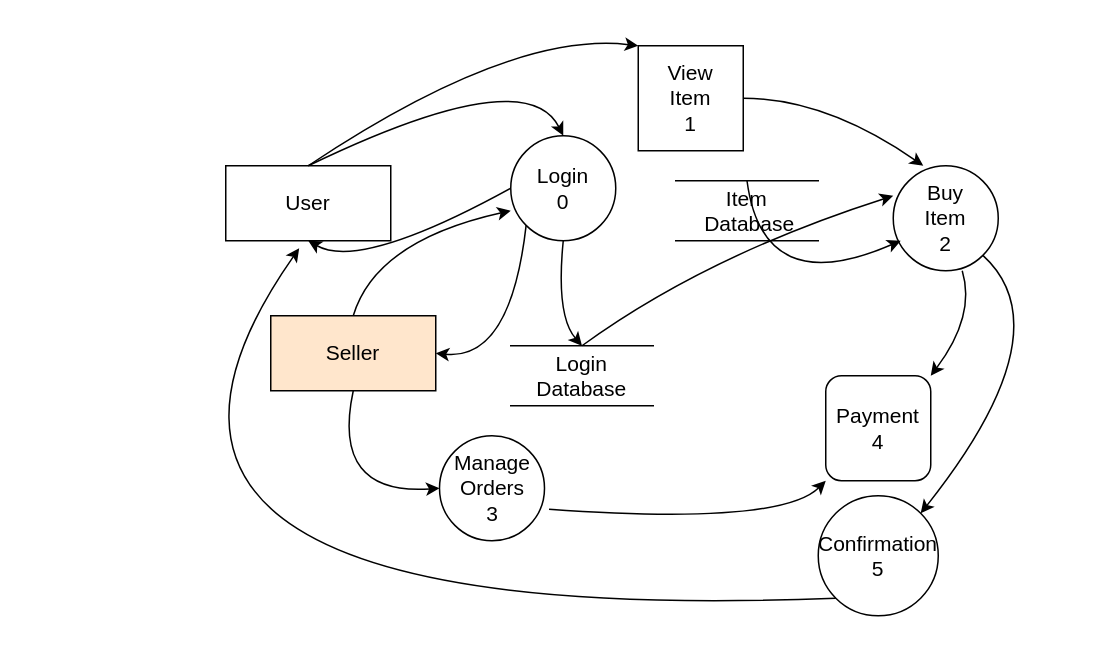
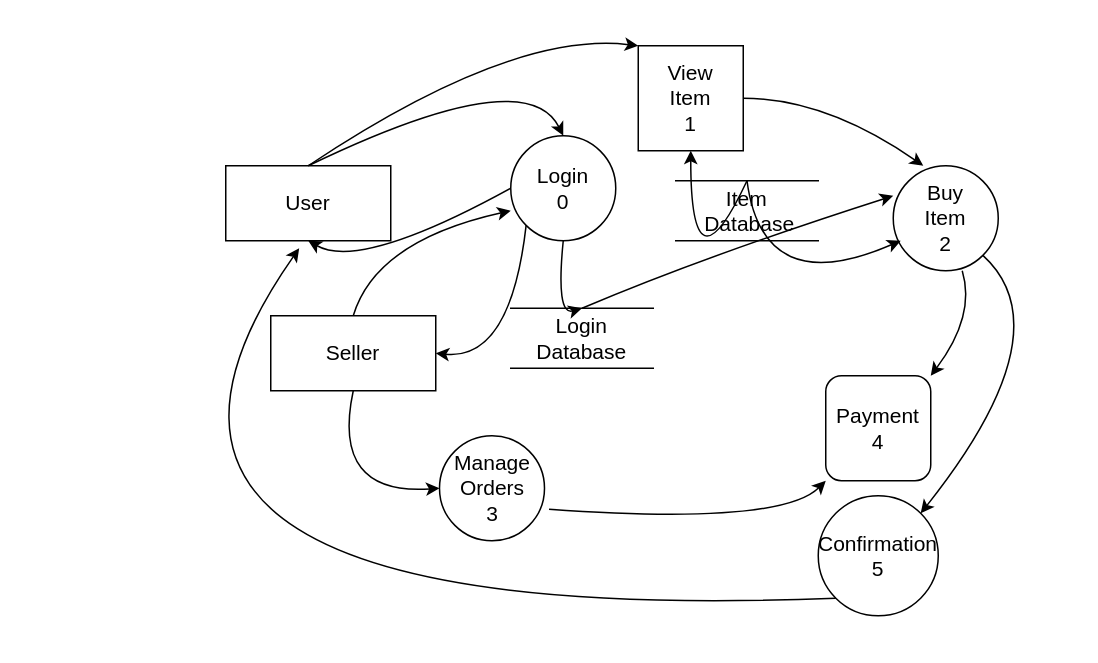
edge "Item Database" -> "View Item 1": added
node "Seller": fillcolor #ffe6cc -> #ffffff
node "Login Database": moved (582, 376) -> (582, 338)
